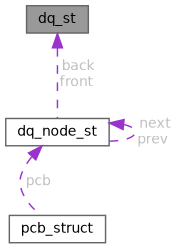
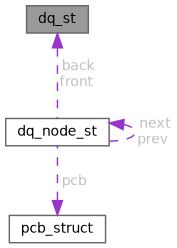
edge "pcb_struct" -> "dq_node_st": reversed
